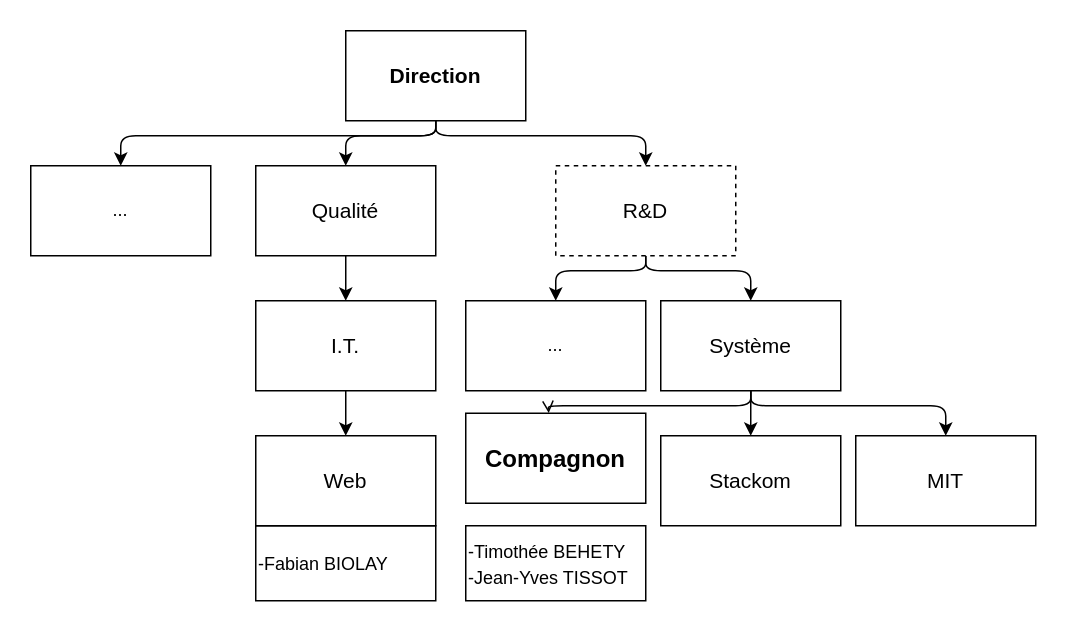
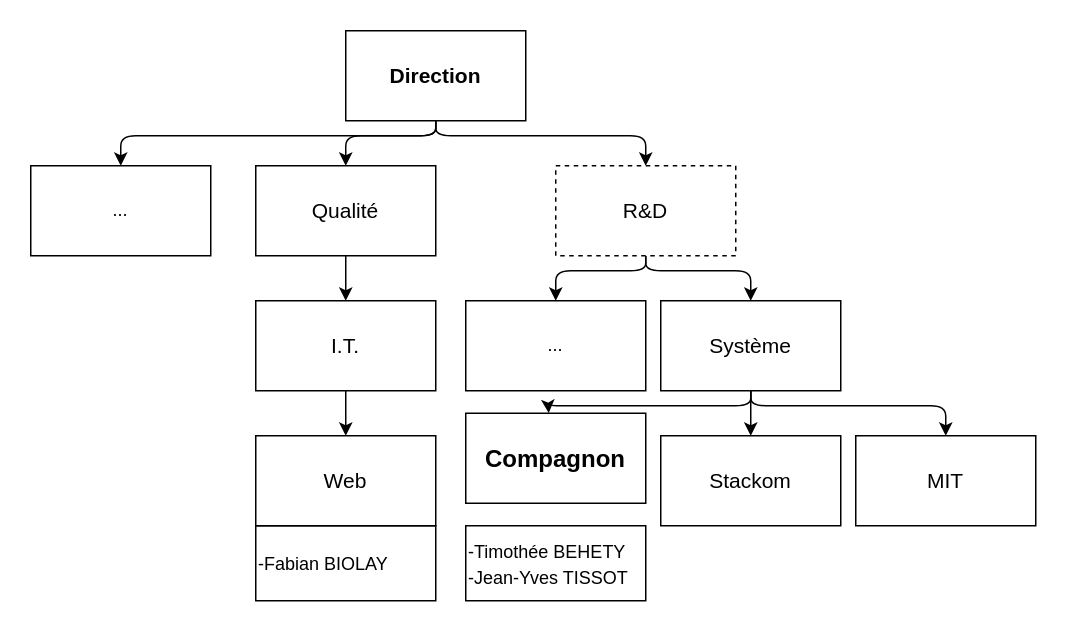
edge "Système" -> "Compagnon": arrowhead open -> classic
